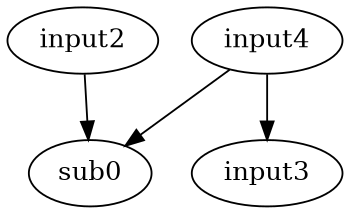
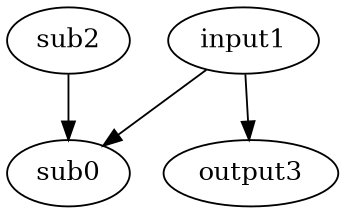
node "input2": label "input2" -> "sub2"
node "input4": label "input4" -> "input1"
node "input3": label "input3" -> "output3"
